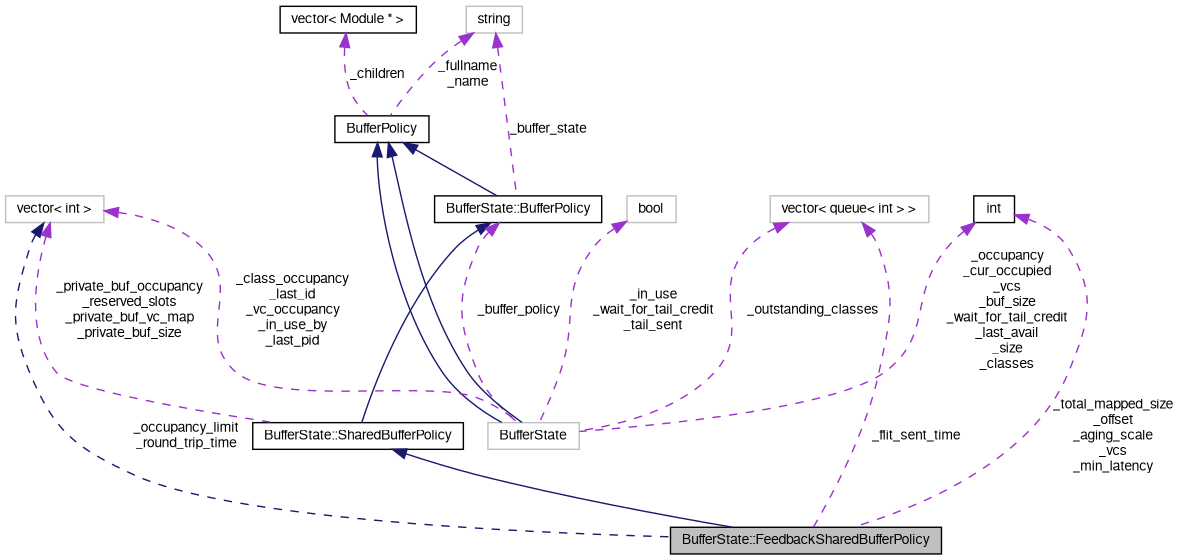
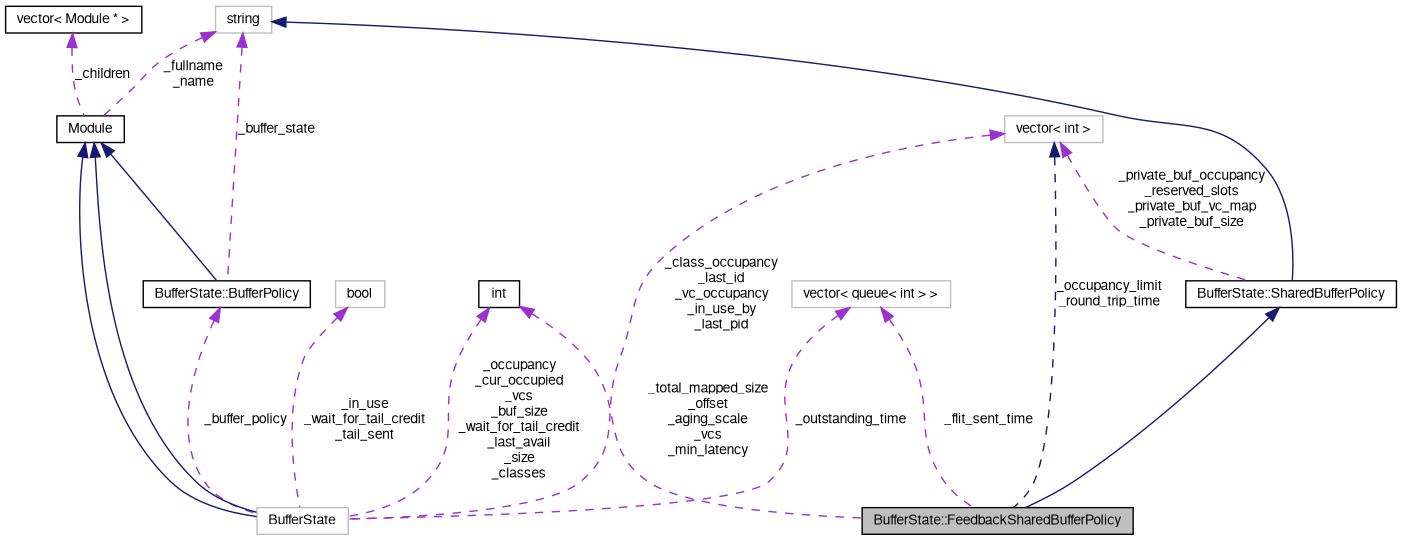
node "BufferPolicy": label "BufferPolicy" -> "Module"
edge "BufferState" -> "vector< queue< int > >": label "_outstanding_classes" -> "_outstanding_time"
edge "BufferState::SharedBufferPolicy" -> "BufferState::BufferPolicy": now "BufferState::SharedBufferPolicy" -> "string"
